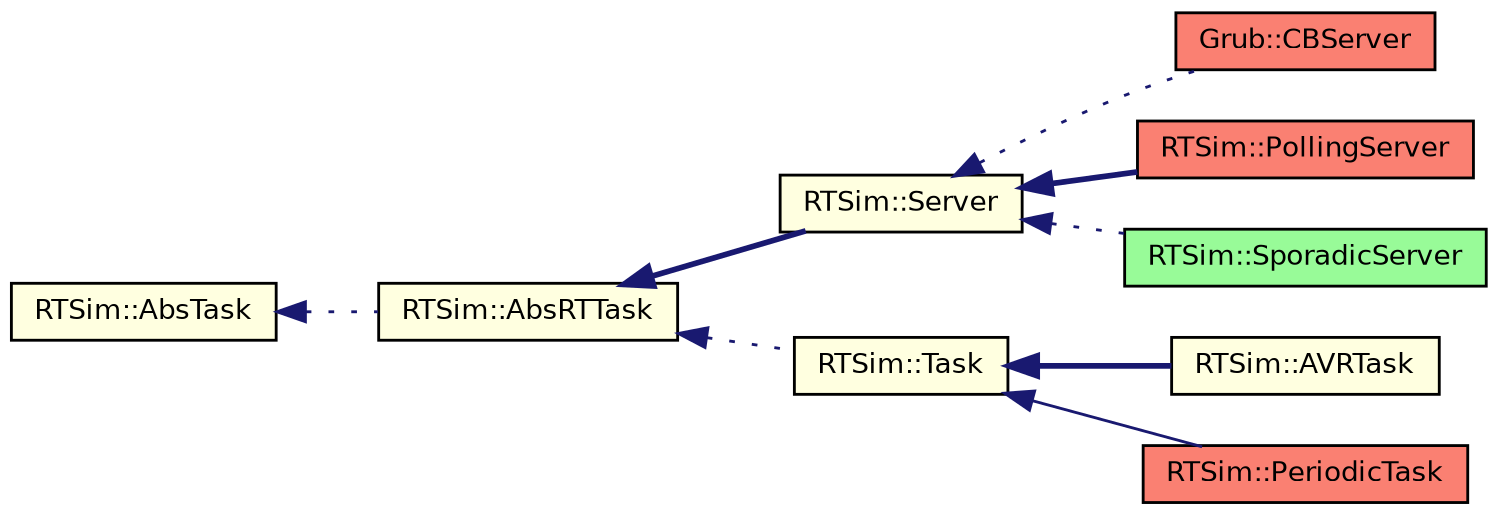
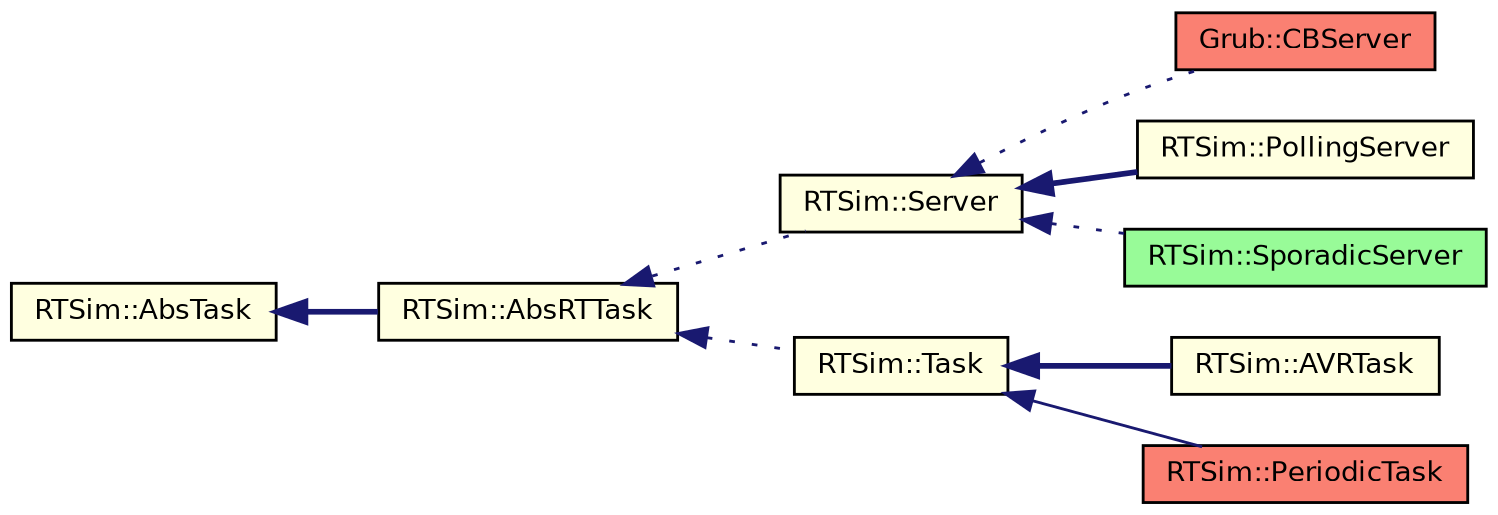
node "RTSim::PollingServer": fillcolor salmon -> lightyellow
edge "RTSim::Server" -> "RTSim::AbsRTTask": style bold -> dotted
edge "RTSim::AbsRTTask" -> "RTSim::AbsTask": style dotted -> bold
